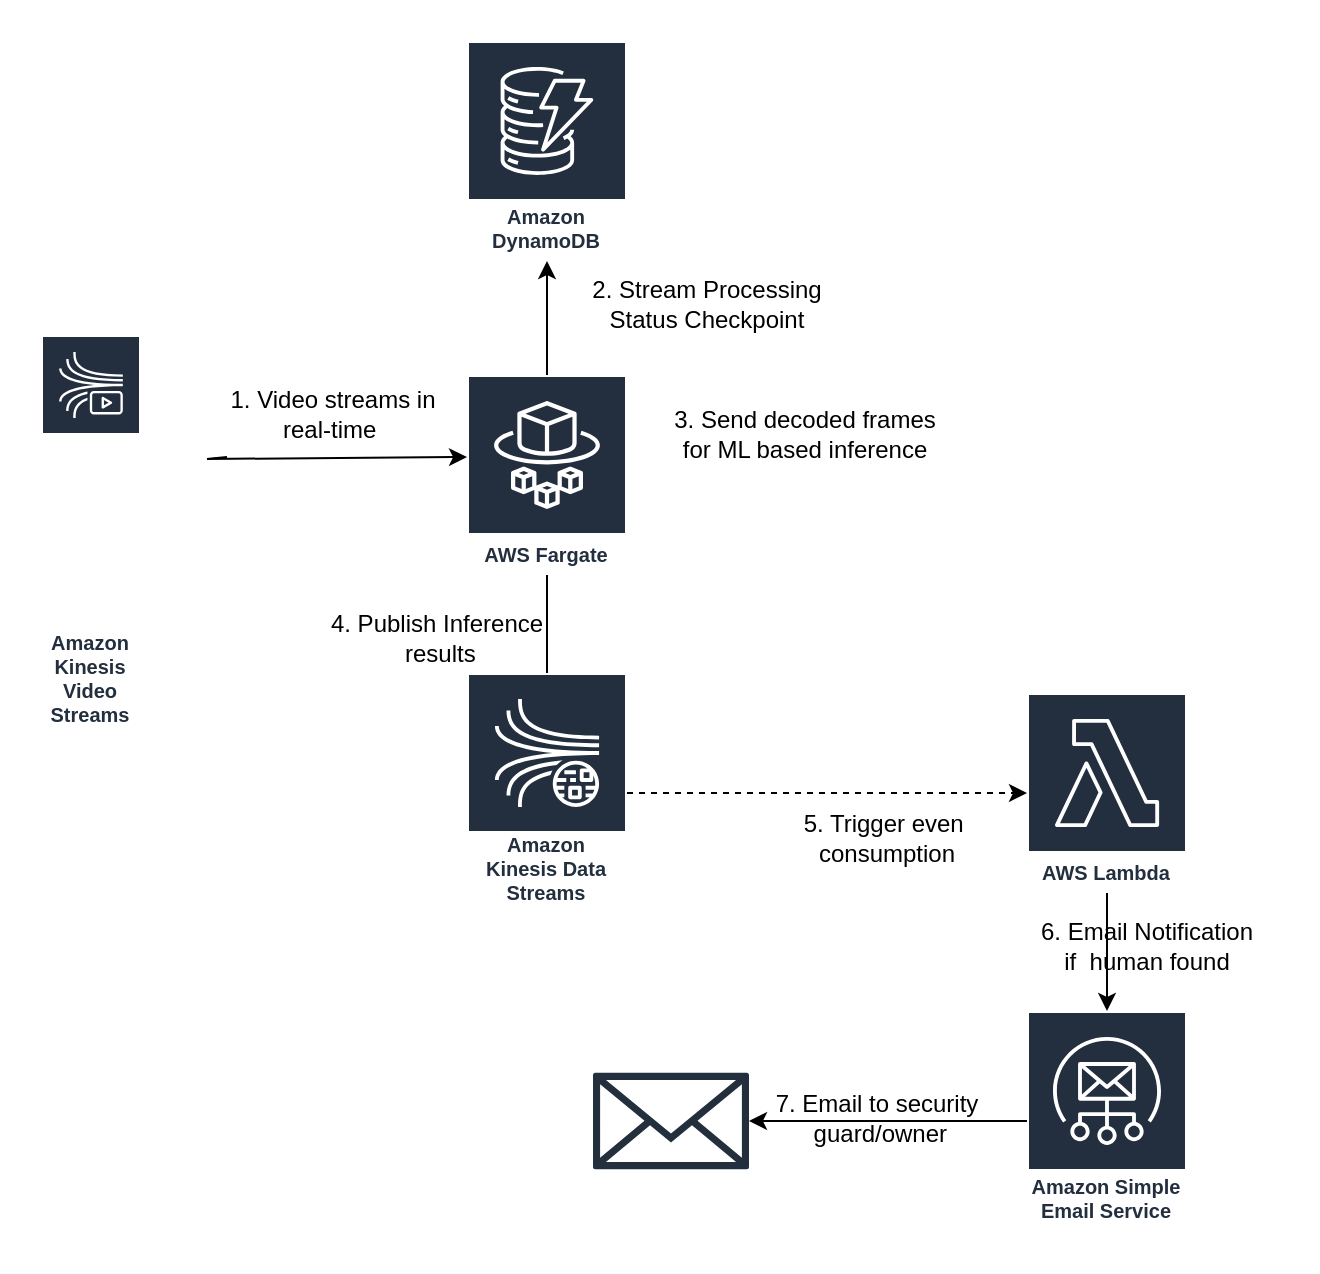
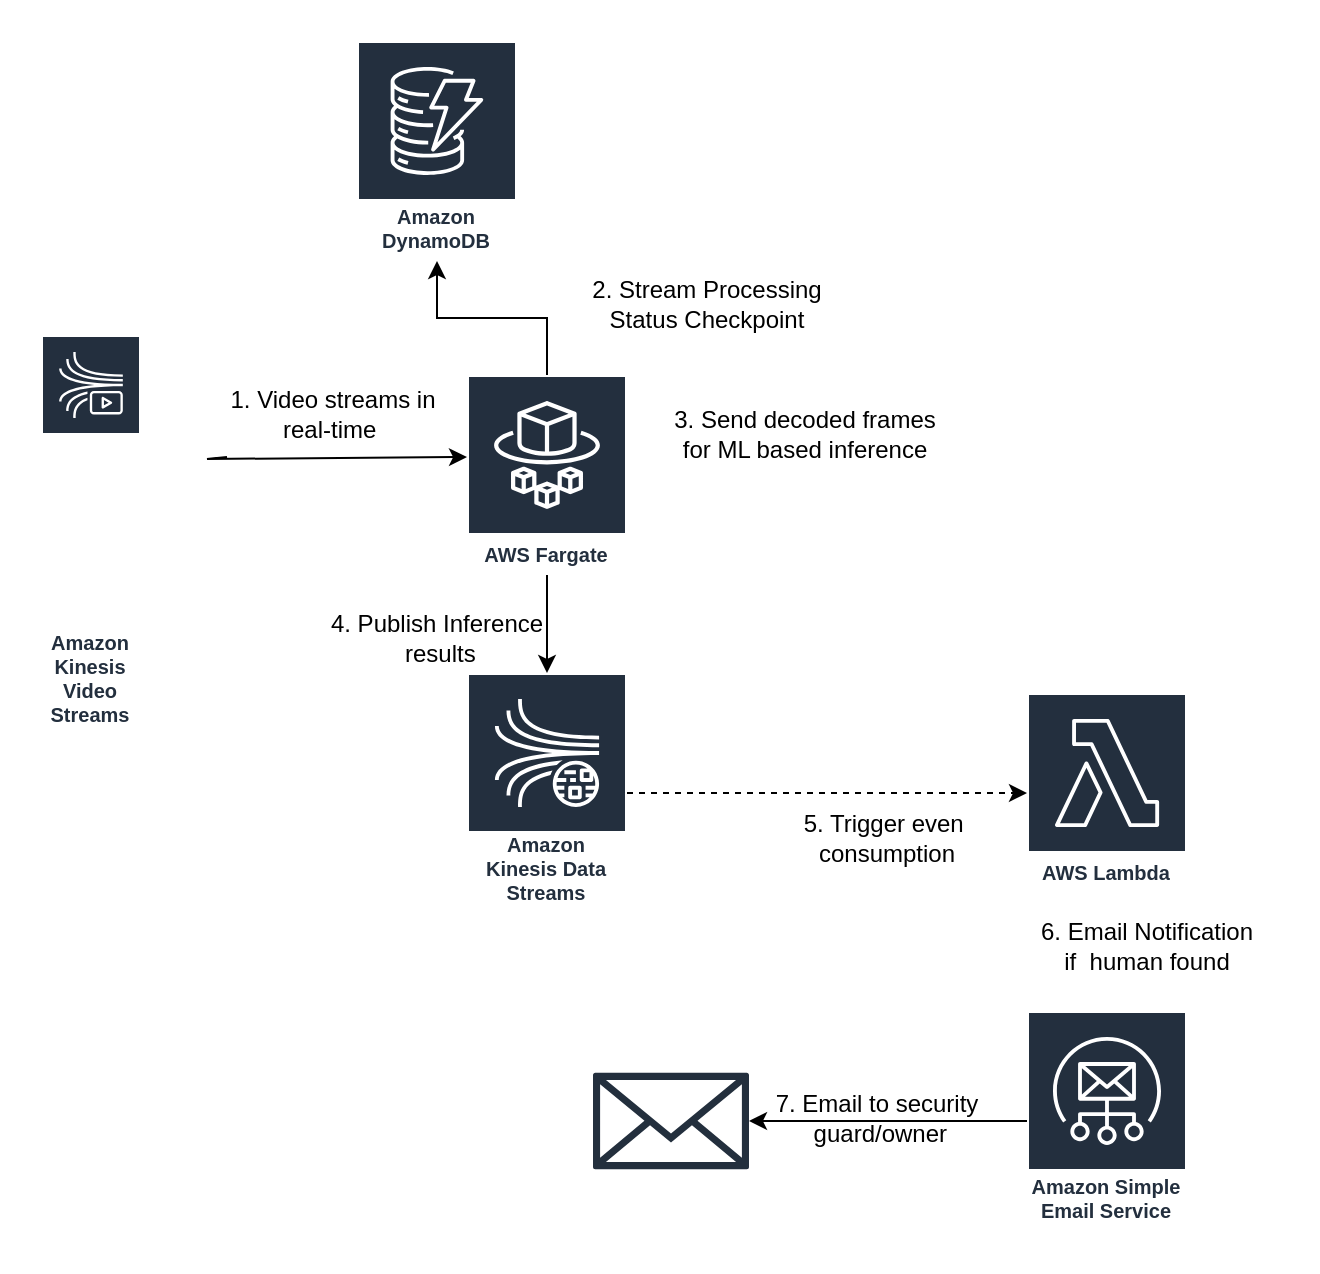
node "Amazon DynamoDB": moved (547, 151) -> (437, 151)
edge "AWS Fargate" -- "Amazon Kinesis Data Streams": arrowhead none -> classic
edge "AWS Lambda" -> "Amazon Simple Email Service": removed
